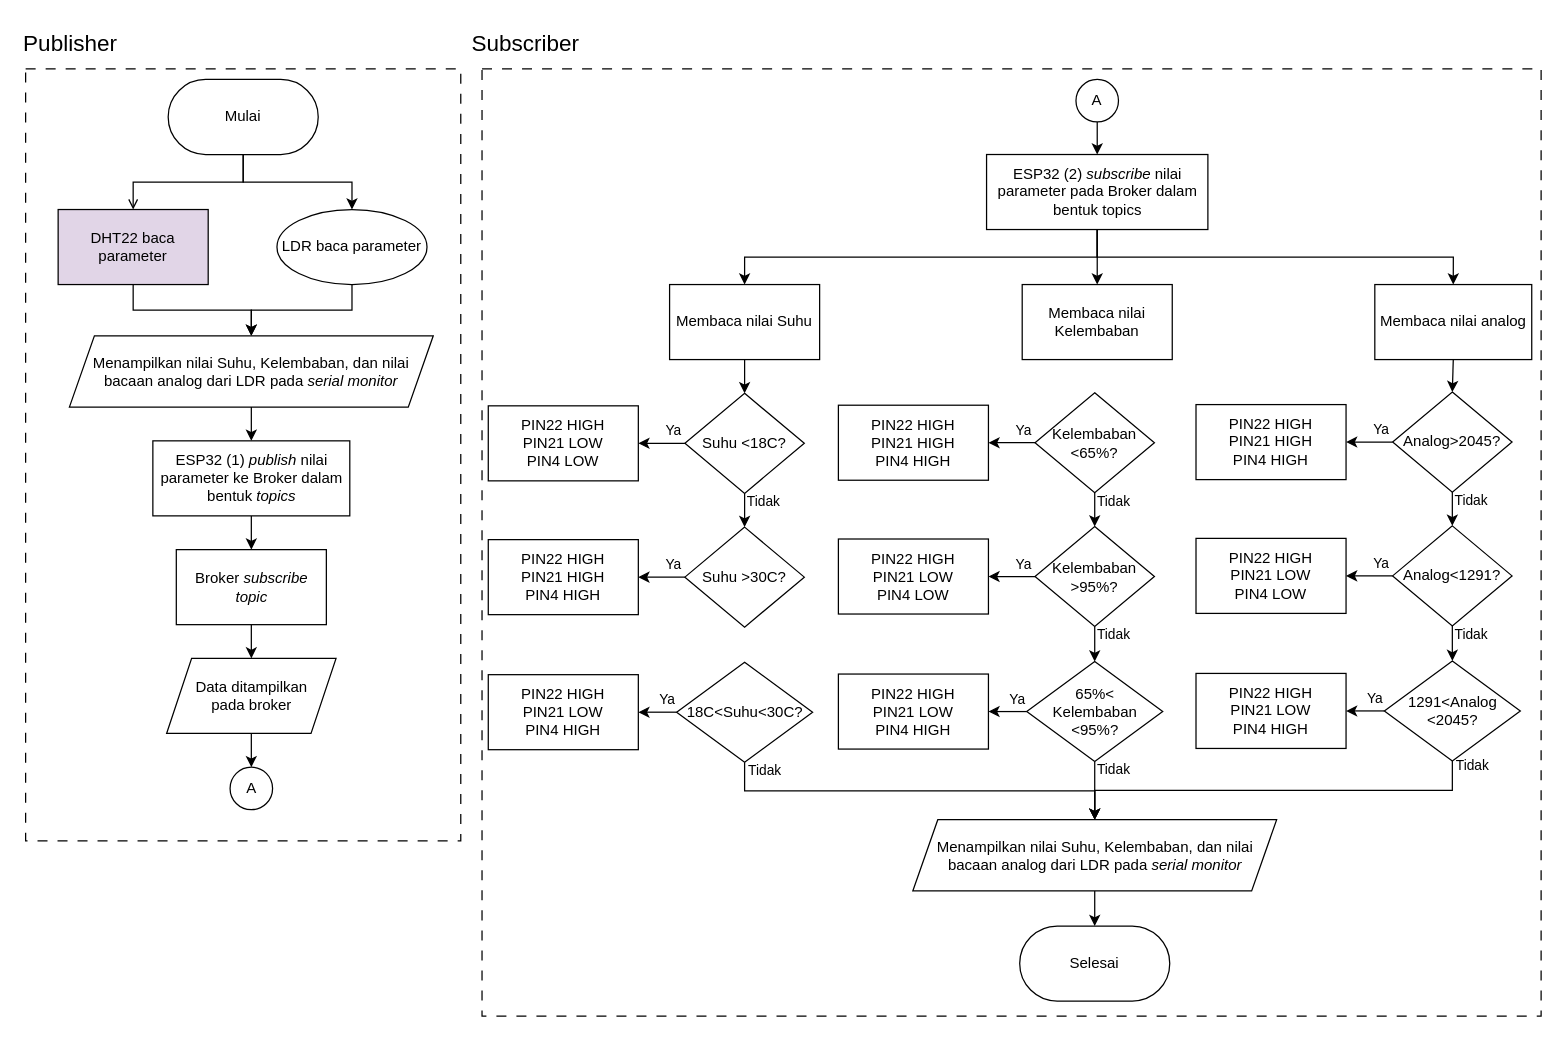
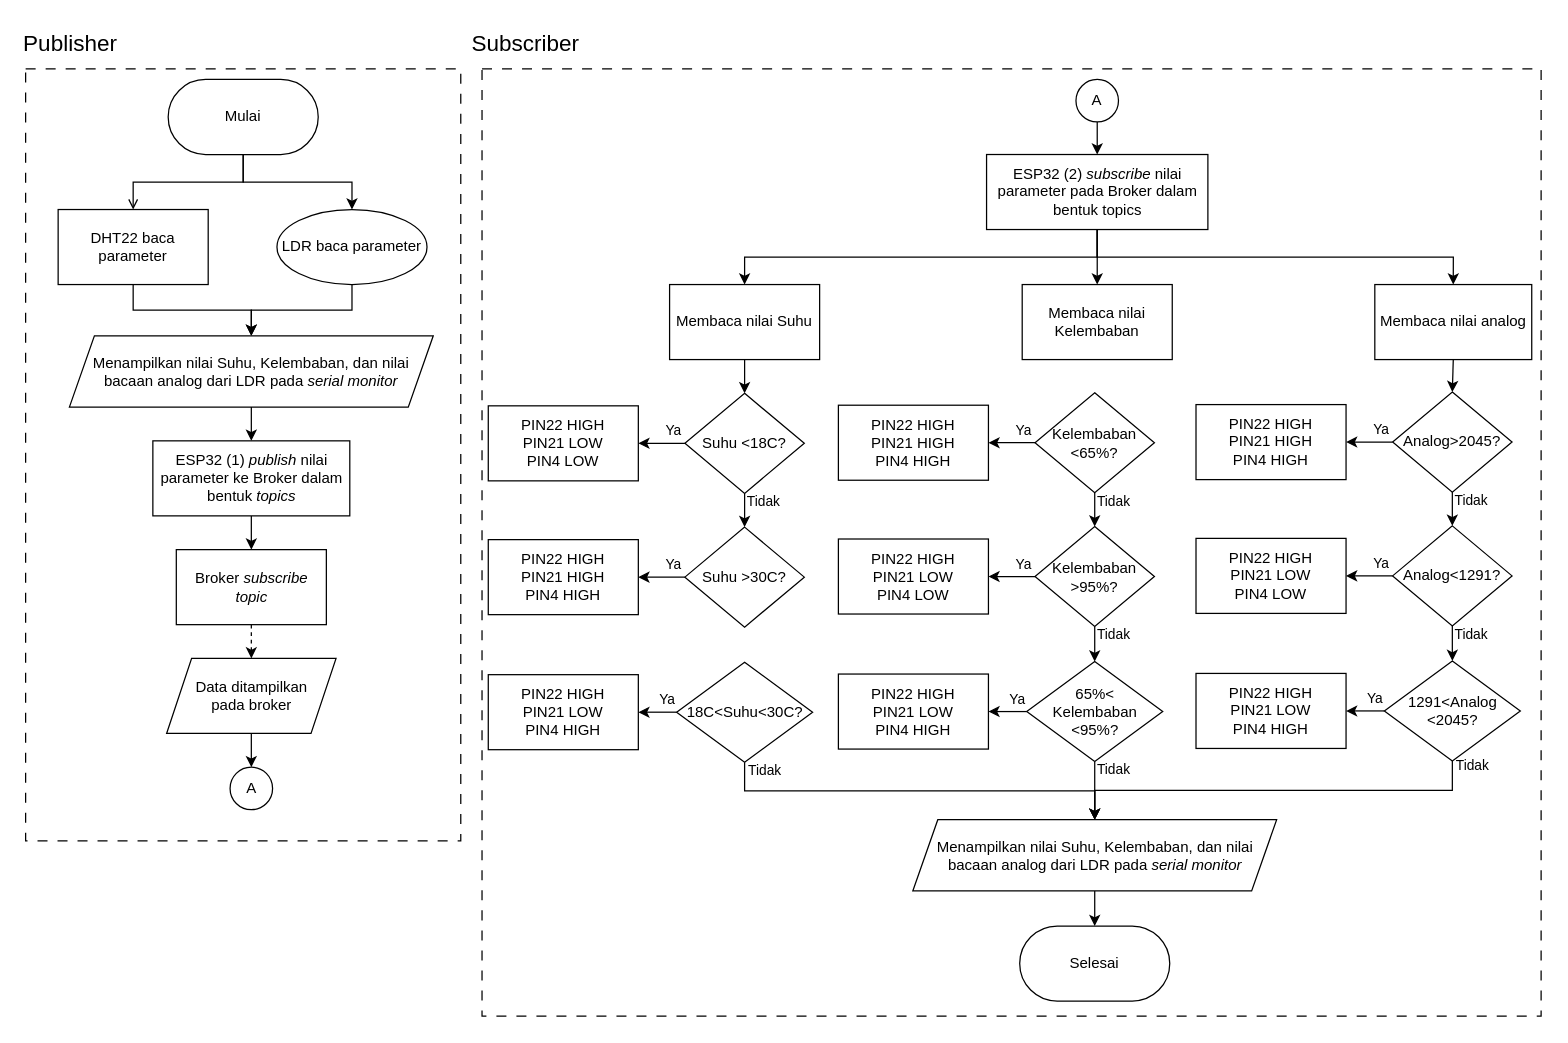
node "DHT22 baca parameter": fillcolor #e1d5e7 -> #ffffff
edge "Broker subscribe topic" -> "Data ditampilkan pada broker": style solid -> dashed
